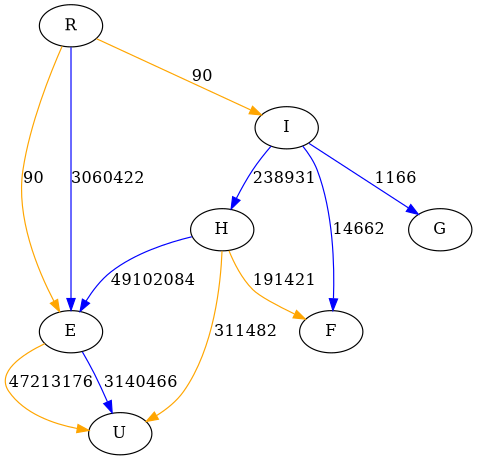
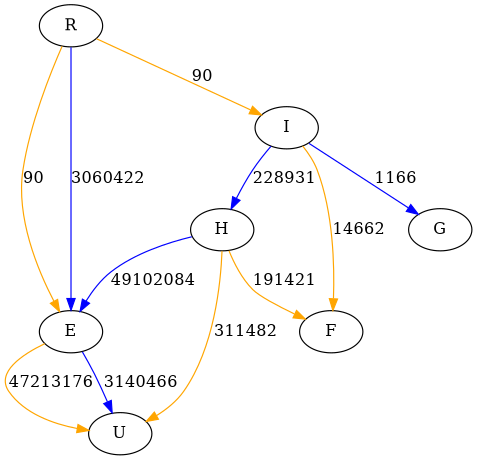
edge "I" -> "H": label "238931" -> "228931"
edge "I" -> "F": color blue -> orange
